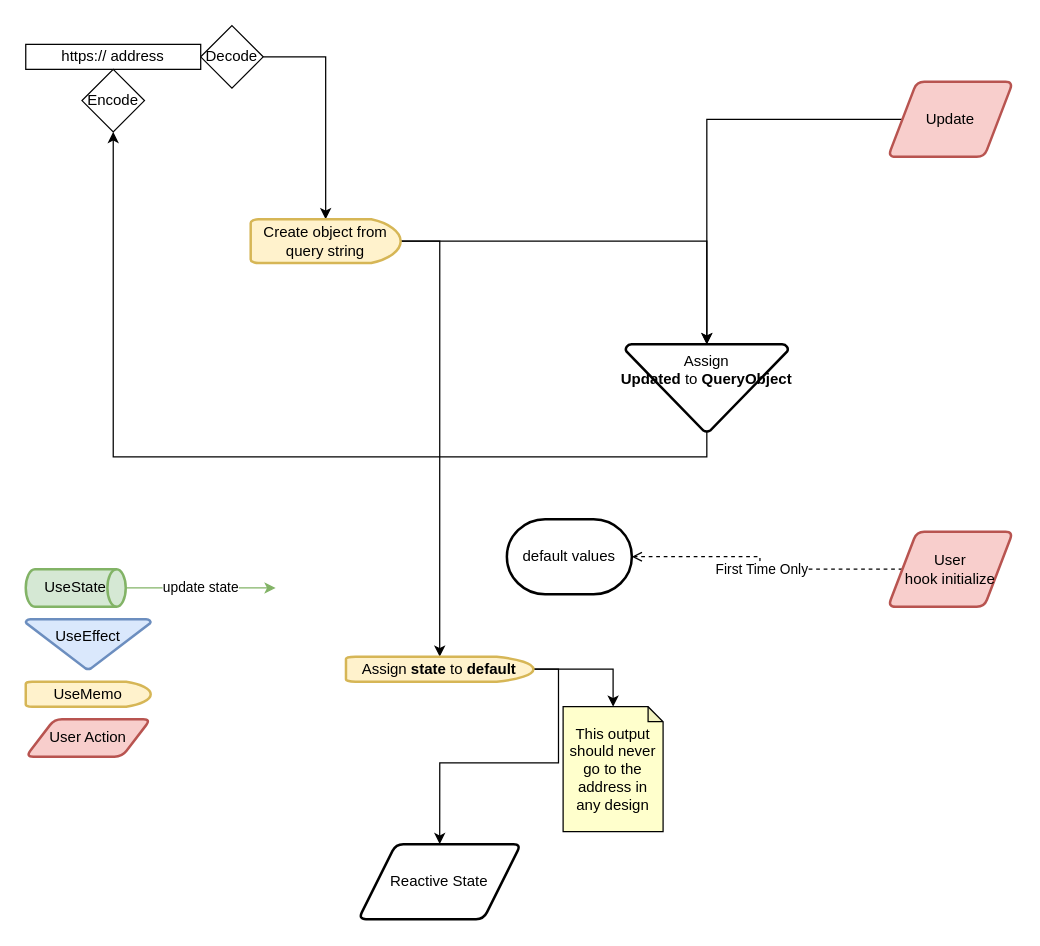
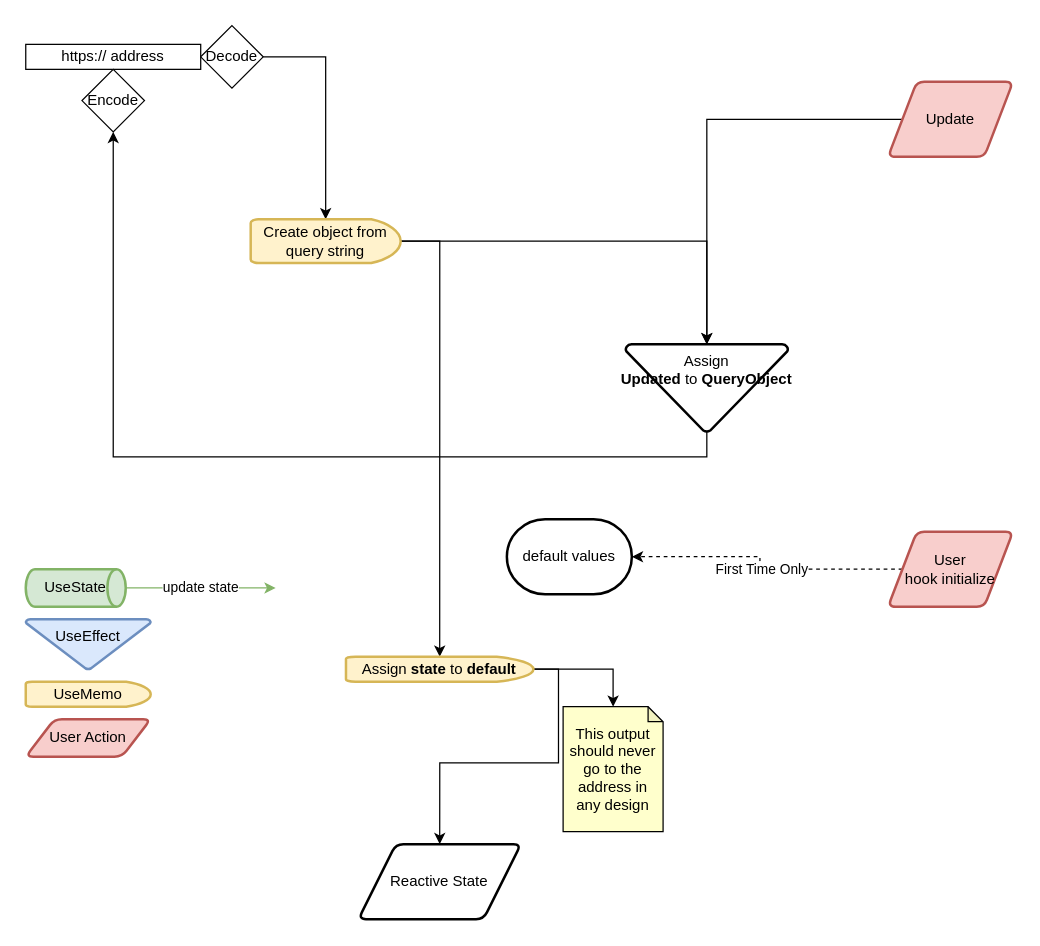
edge "User hook initialize" -> "default values": arrowhead open -> classic
